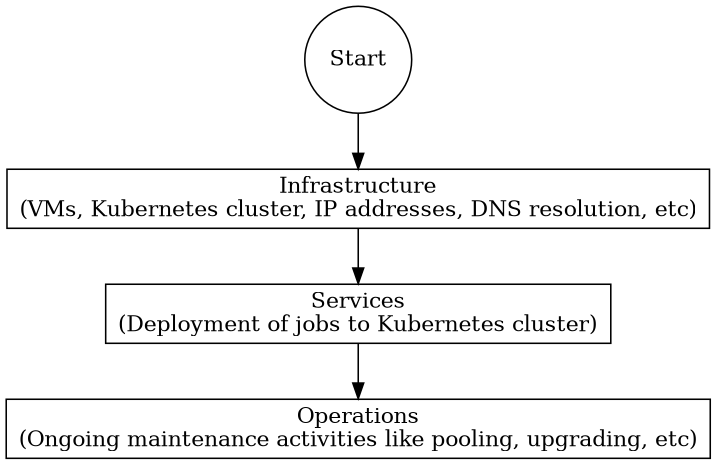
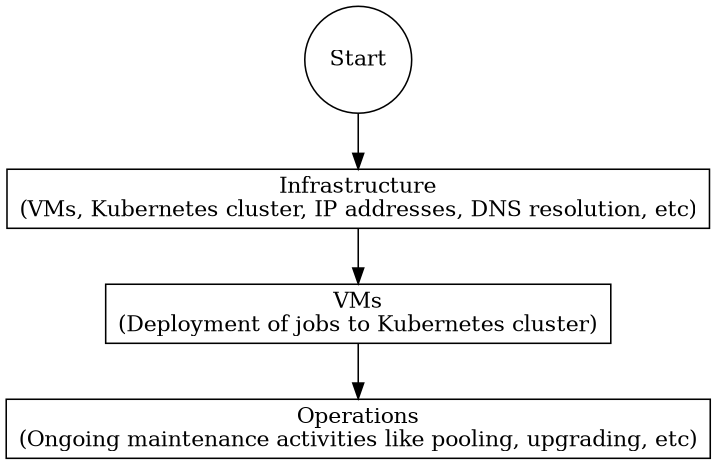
node "Services (Deployment of jobs to Kubernetes cluster)": label "Services (Deployment of jobs to Kubernetes cluster)" -> "VMs (Deployment of jobs to Kubernetes cluster)"
